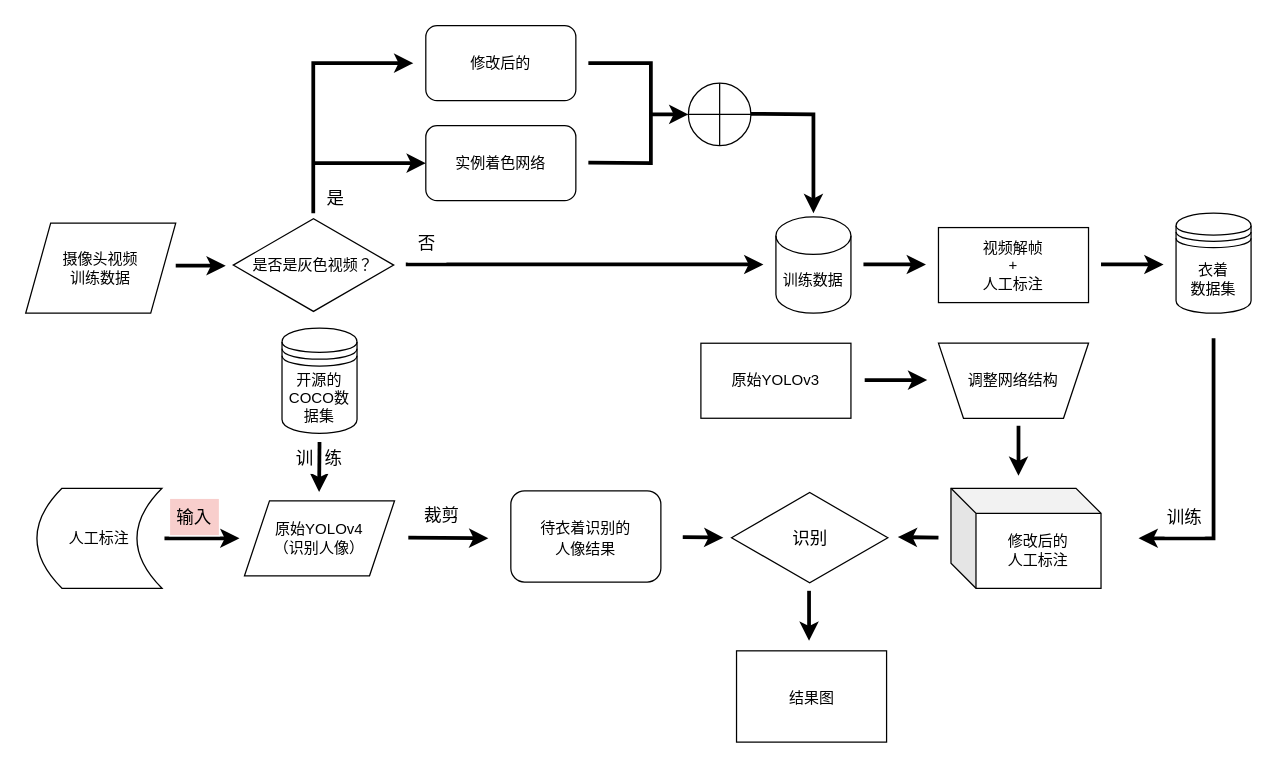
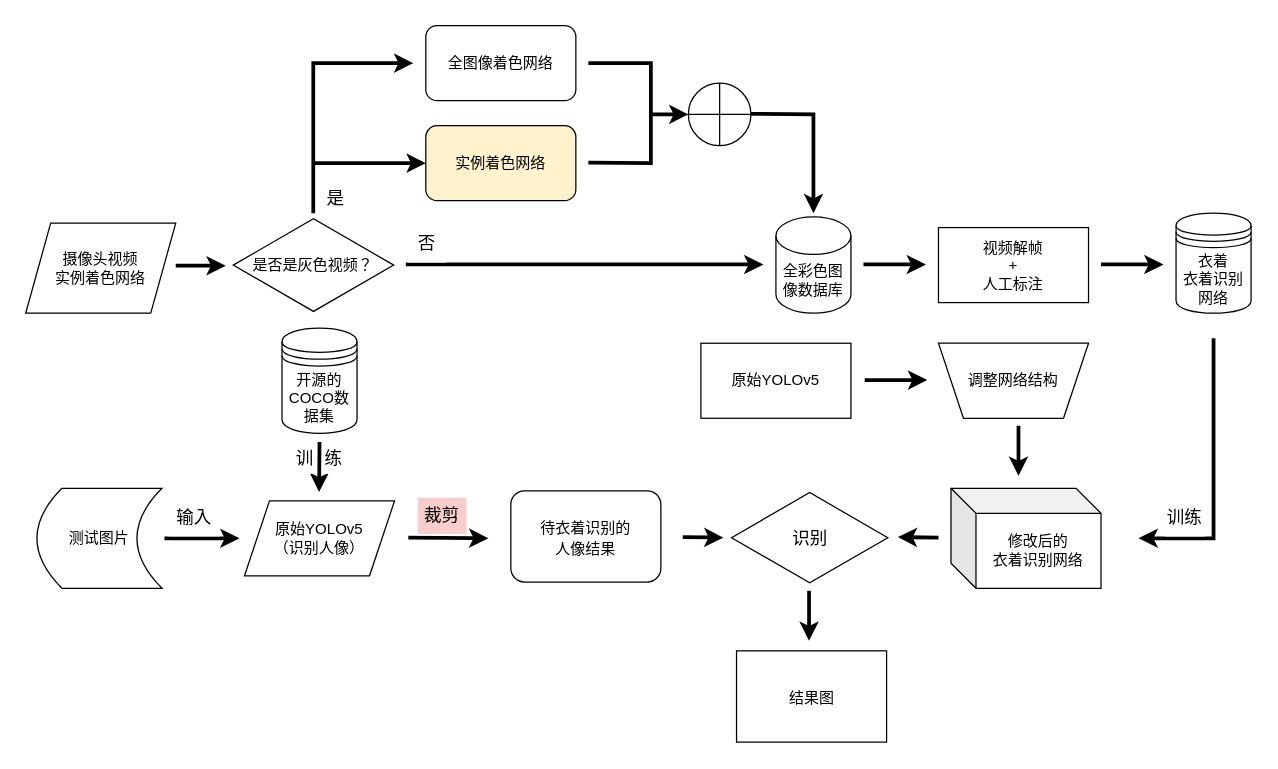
node "修改后的": label "修改后的" -> "全图像着色网络"
node "实例着色网络": fillcolor #ffffff -> #fff2cc
node "摄像头视频 训练数据": label "摄像头视频 训练数据" -> "摄像头视频 实例着色网络"
node "衣着 数据集": label "衣着 数据集" -> "衣着 衣着识别网络"
node "训练数据": label "训练数据" -> "全彩色图像数据库"
node "原始YOLOv3": label "原始YOLOv3" -> "原始YOLOv5"
node "裁剪": fillcolor #ffffff -> #f8cecc
node "输入": fillcolor #f8cecc -> #ffffff
node "人工标注": label "人工标注" -> "测试图片"
node "原始YOLOv4 （识别人像）": label "原始YOLOv4 （识别人像）" -> "原始YOLOv5 （识别人像）"
node "修改后的 人工标注": label "修改后的 人工标注" -> "修改后的 衣着识别网络"
